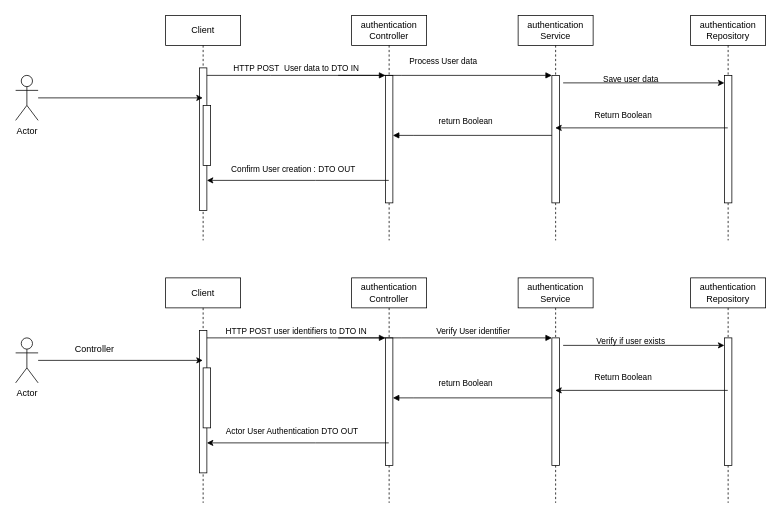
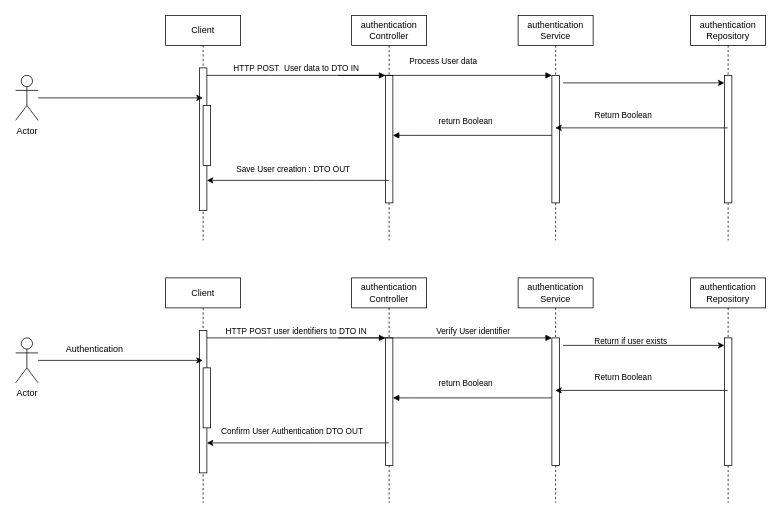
node "Save user data": removed
node "Confirm User creation : DTO OUT": label "Confirm User creation : DTO OUT" -> "Save User creation : DTO OUT"
node "Verify if user exists": label "Verify if user exists" -> "Return if user exists"
node "Controller": label "Controller" -> "Authentication"
node "Actor User Authentication DTO OUT": label "Actor User Authentication DTO OUT" -> "Confirm User Authentication DTO OUT"
